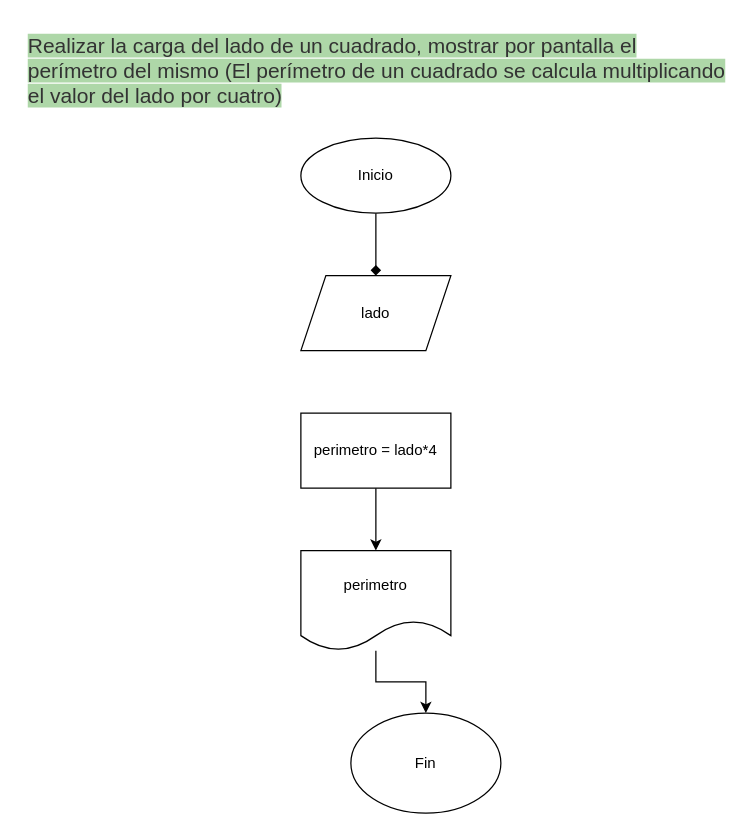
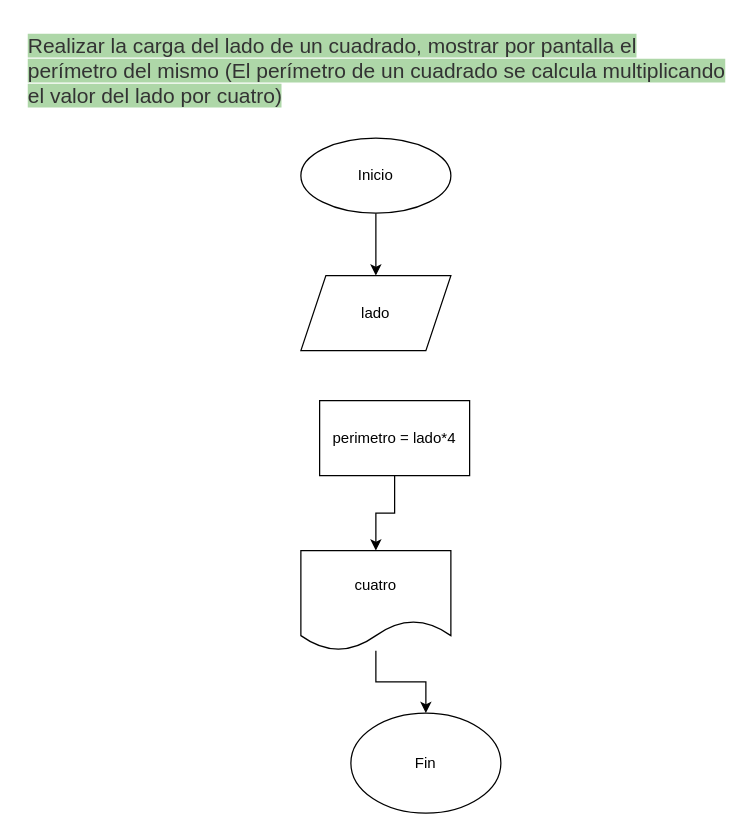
edge "Inicio" -> "lado": arrowhead diamond -> classic
node "perimetro = lado*4": moved (376, 451) -> (394, 438)
node "perimetro": label "perimetro" -> "cuatro"
